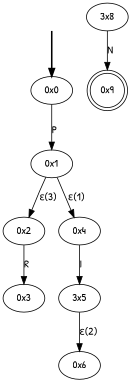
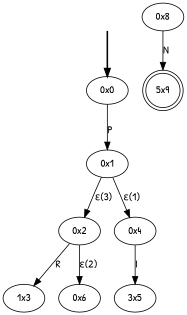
node "3x8": label "3x8" -> "0x8"
node "0x9": label "0x9" -> "5x9"
node "0x3": label "0x3" -> "1x3"
edge "3x5" -> "0x6": now "0x2" -> "0x6"
